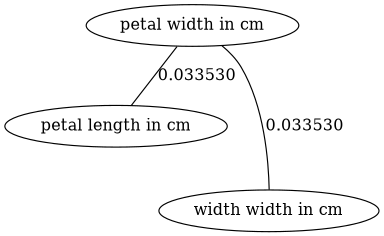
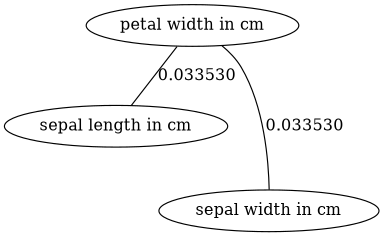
node "petal length in cm": label "petal length in cm" -> "sepal length in cm"
node "width width in cm": label "width width in cm" -> "sepal width in cm"
